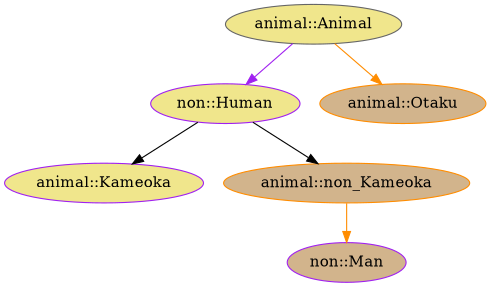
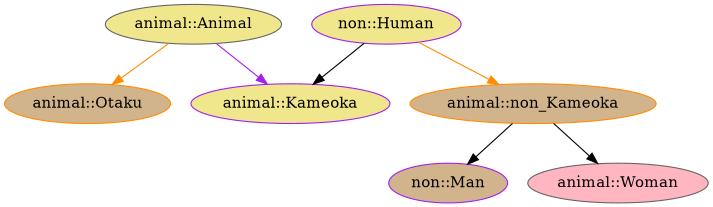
edge "animal::Animal" -> "non::Human": now "animal::Animal" -> "animal::Kameoka"
edge "non::Human" -> "animal::non_Kameoka": color black -> darkorange
node "animal::Woman": added
edge "animal::non_Kameoka" -> "non::Man": color darkorange -> black
